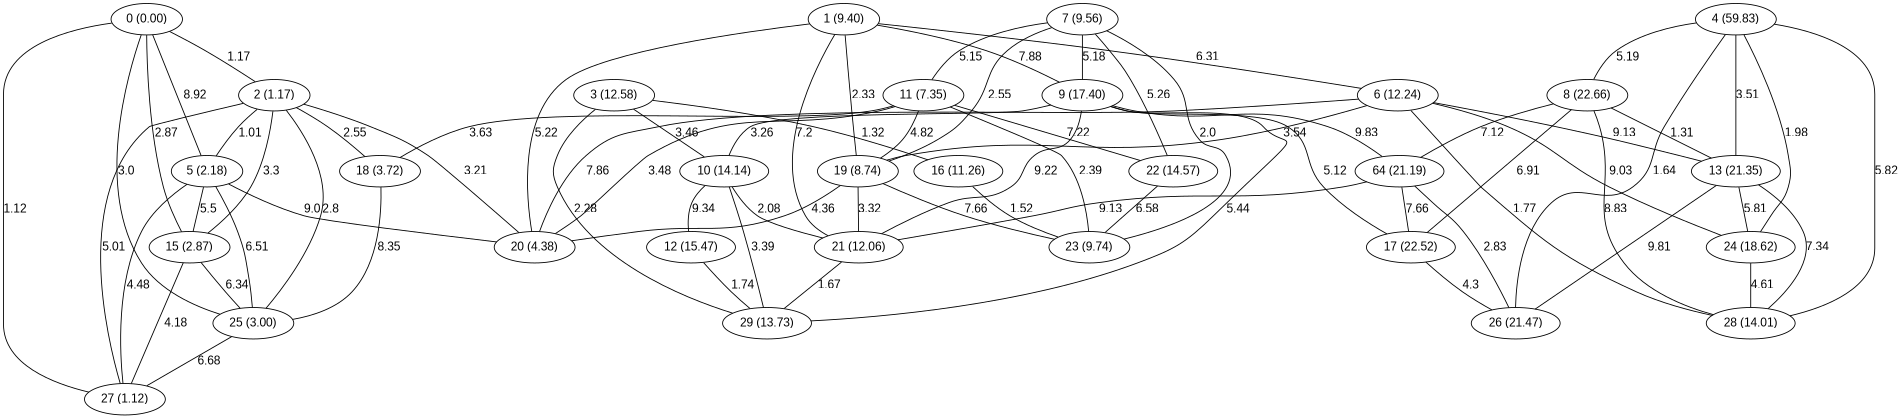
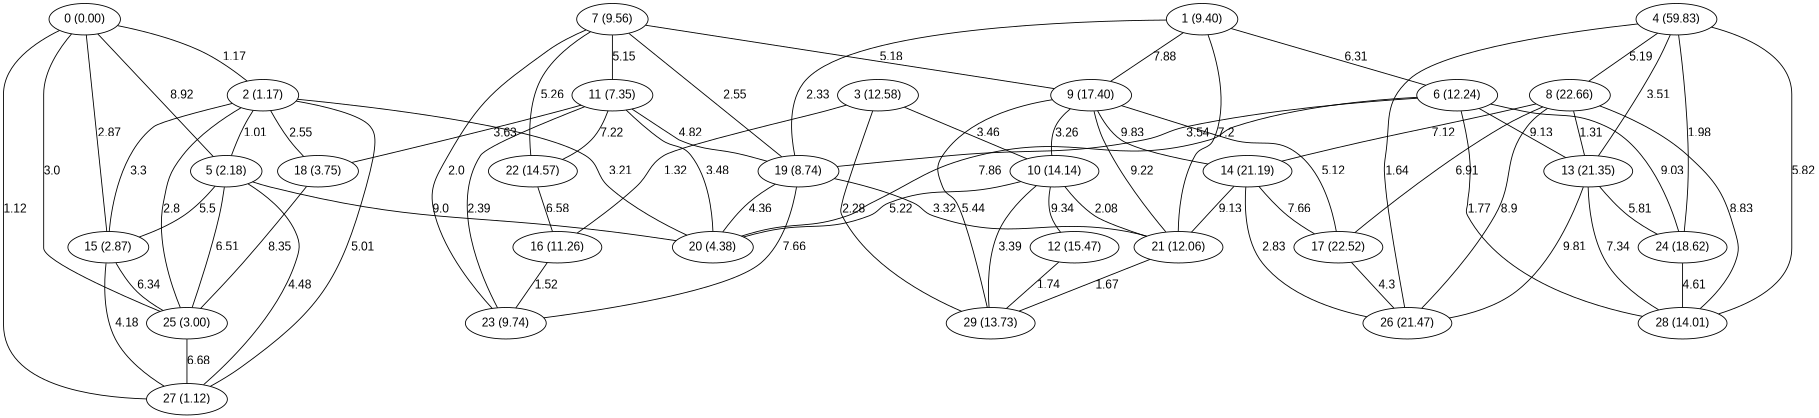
edge "1 (9.40)" -- "20 (4.38)": now "10 (14.14)" -- "20 (4.38)"
node "18 (3.72)": label "18 (3.72)" -> "18 (3.75)"
node "64 (21.19)": label "64 (21.19)" -> "14 (21.19)"
edge "22 (14.57)" -- "23 (9.74)": now "22 (14.57)" -- "16 (11.26)"
edge "8 (22.66)" -- "26 (21.47)": added, label "8.9"
